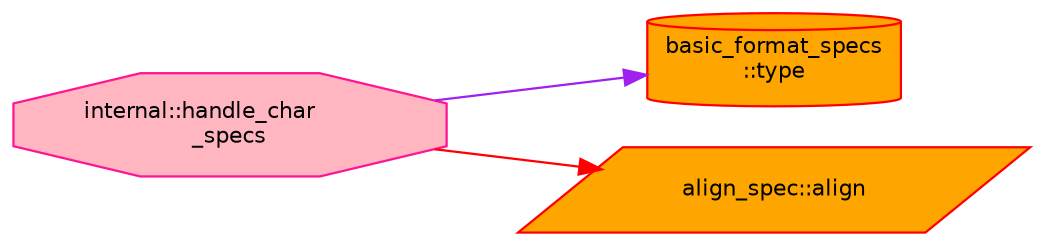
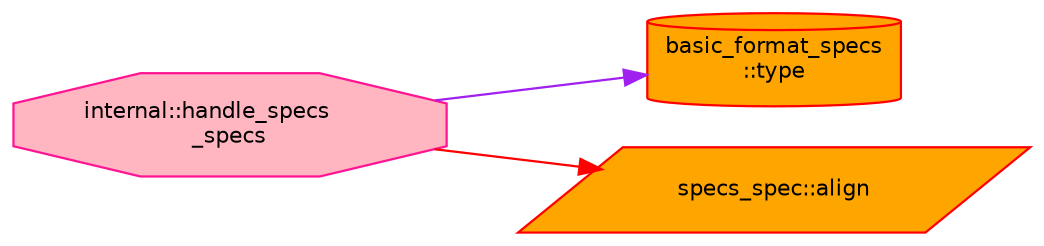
node "internal::handle_char _specs": label "internal::handle_char _specs" -> "internal::handle_specs _specs"
node "align_spec::align": label "align_spec::align" -> "specs_spec::align"
